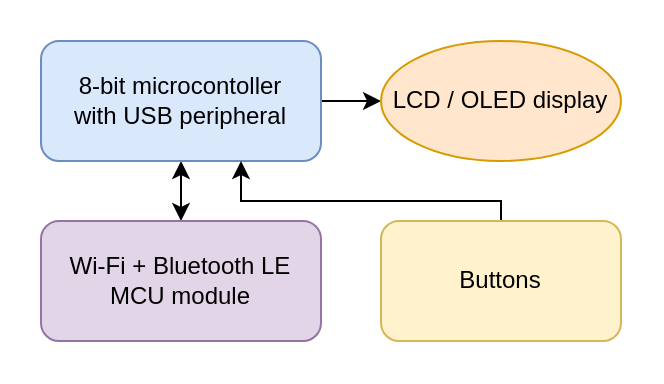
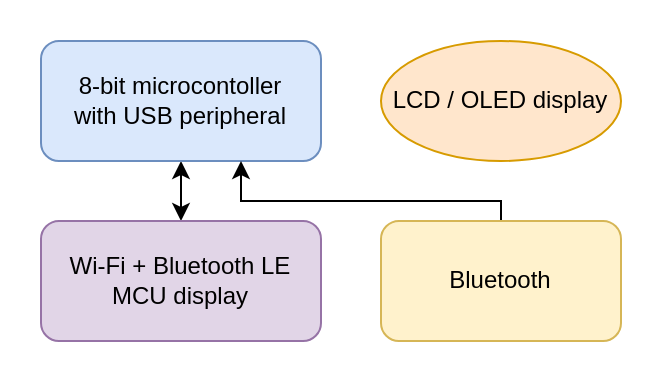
edge "8-bit microcontoller with USB peripheral" -> "LCD / OLED display": removed
node "Wi-Fi + Bluetooth LE MCU module": label "Wi-Fi + Bluetooth LE MCU module" -> "Wi-Fi + Bluetooth LE MCU display"
node "Buttons": label "Buttons" -> "Bluetooth"
